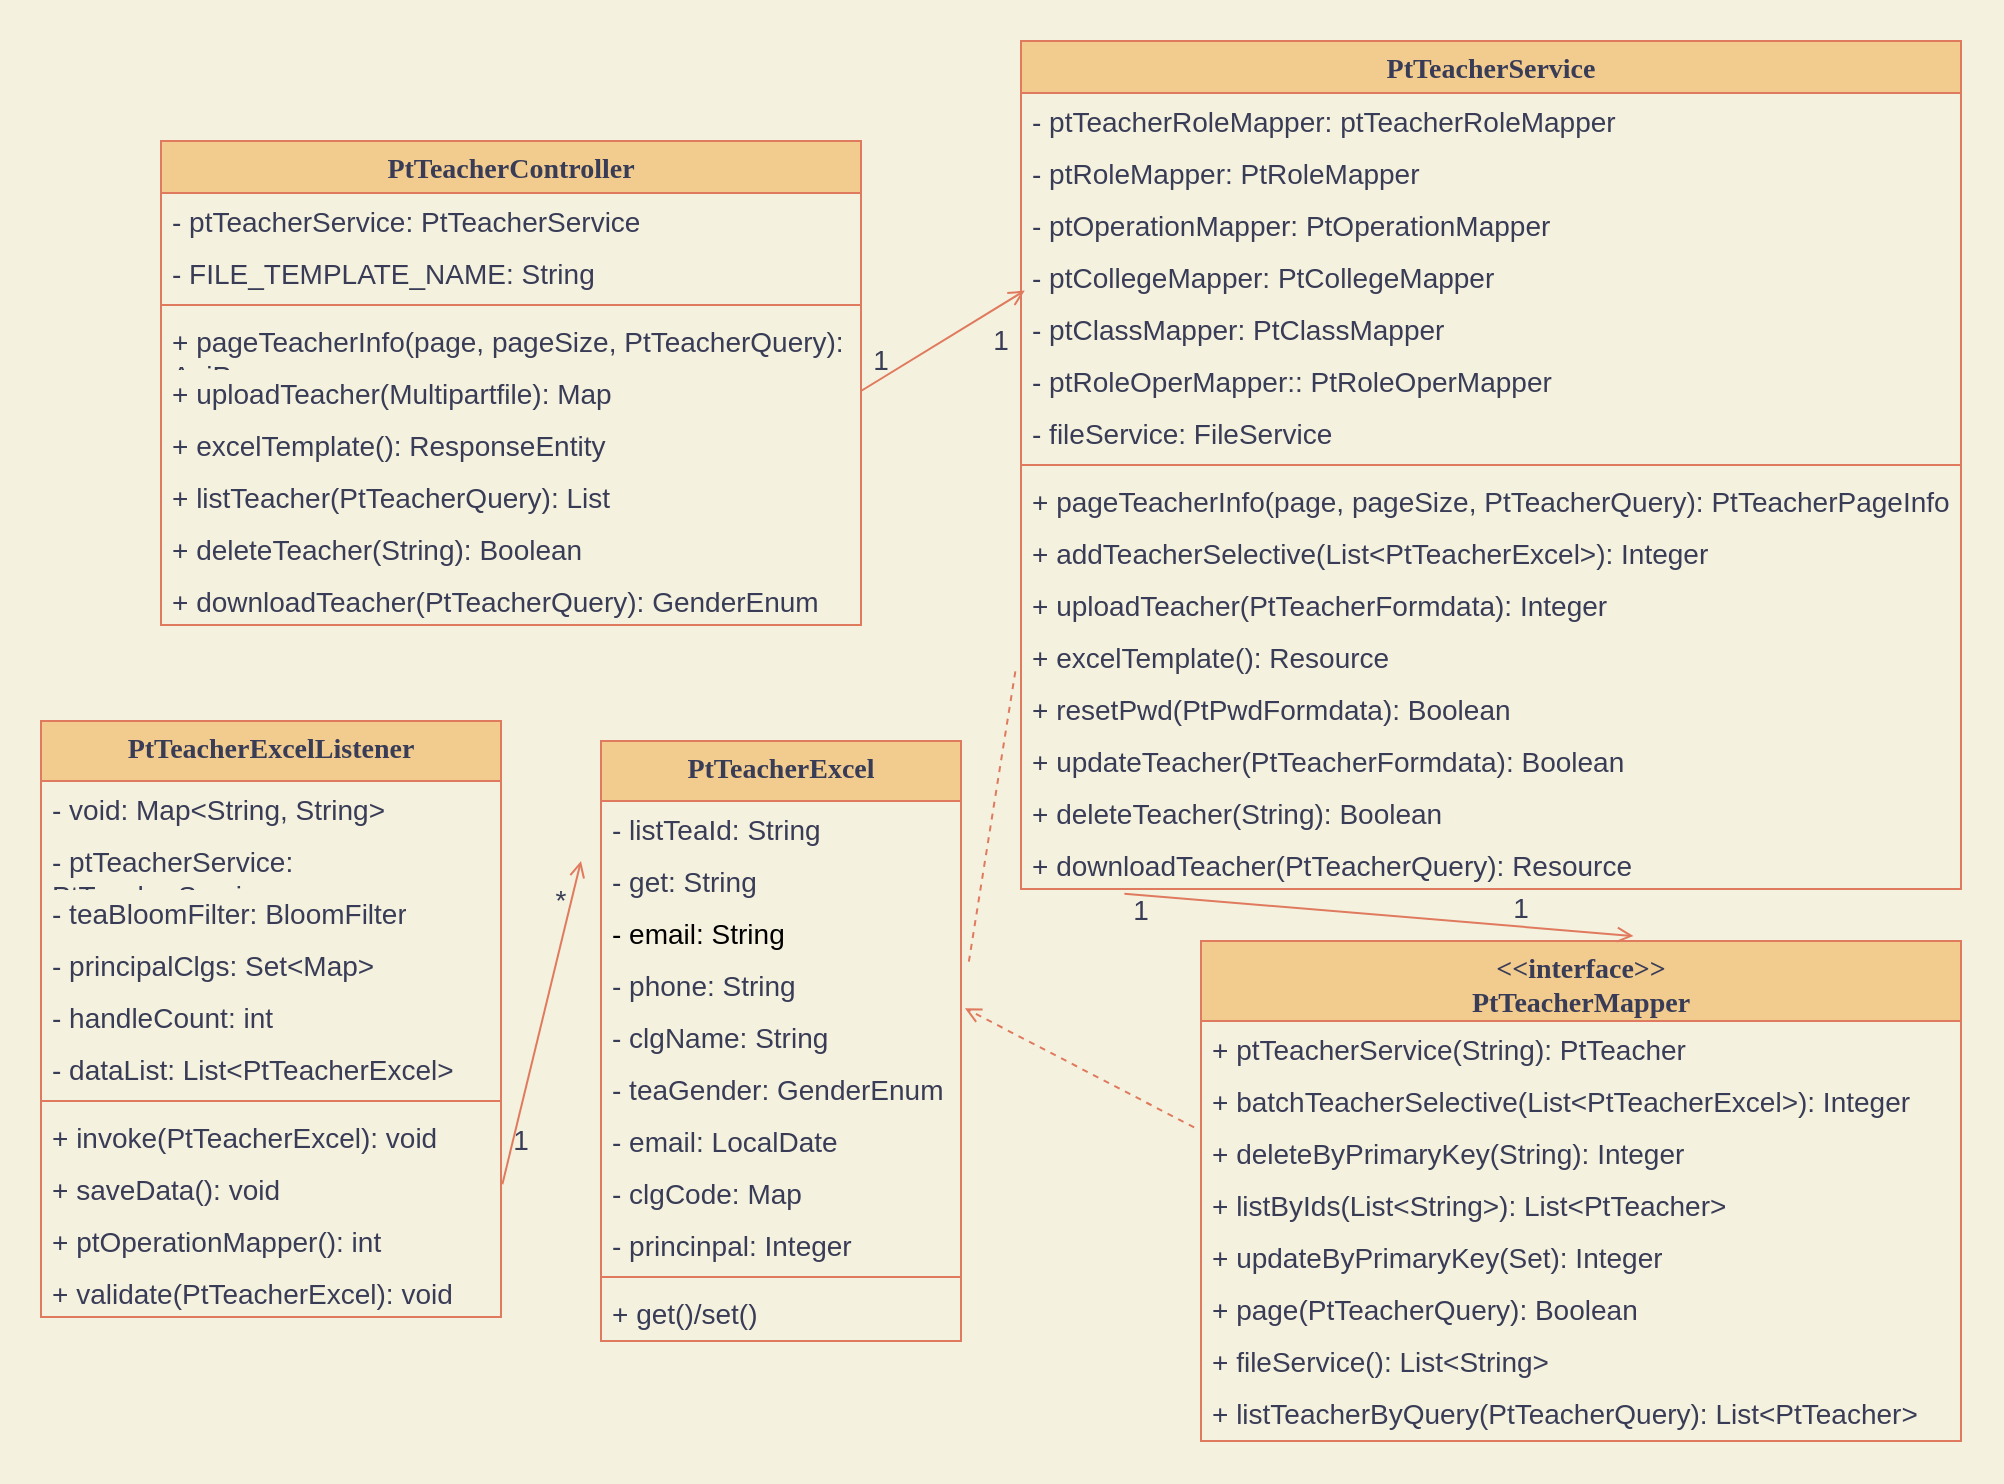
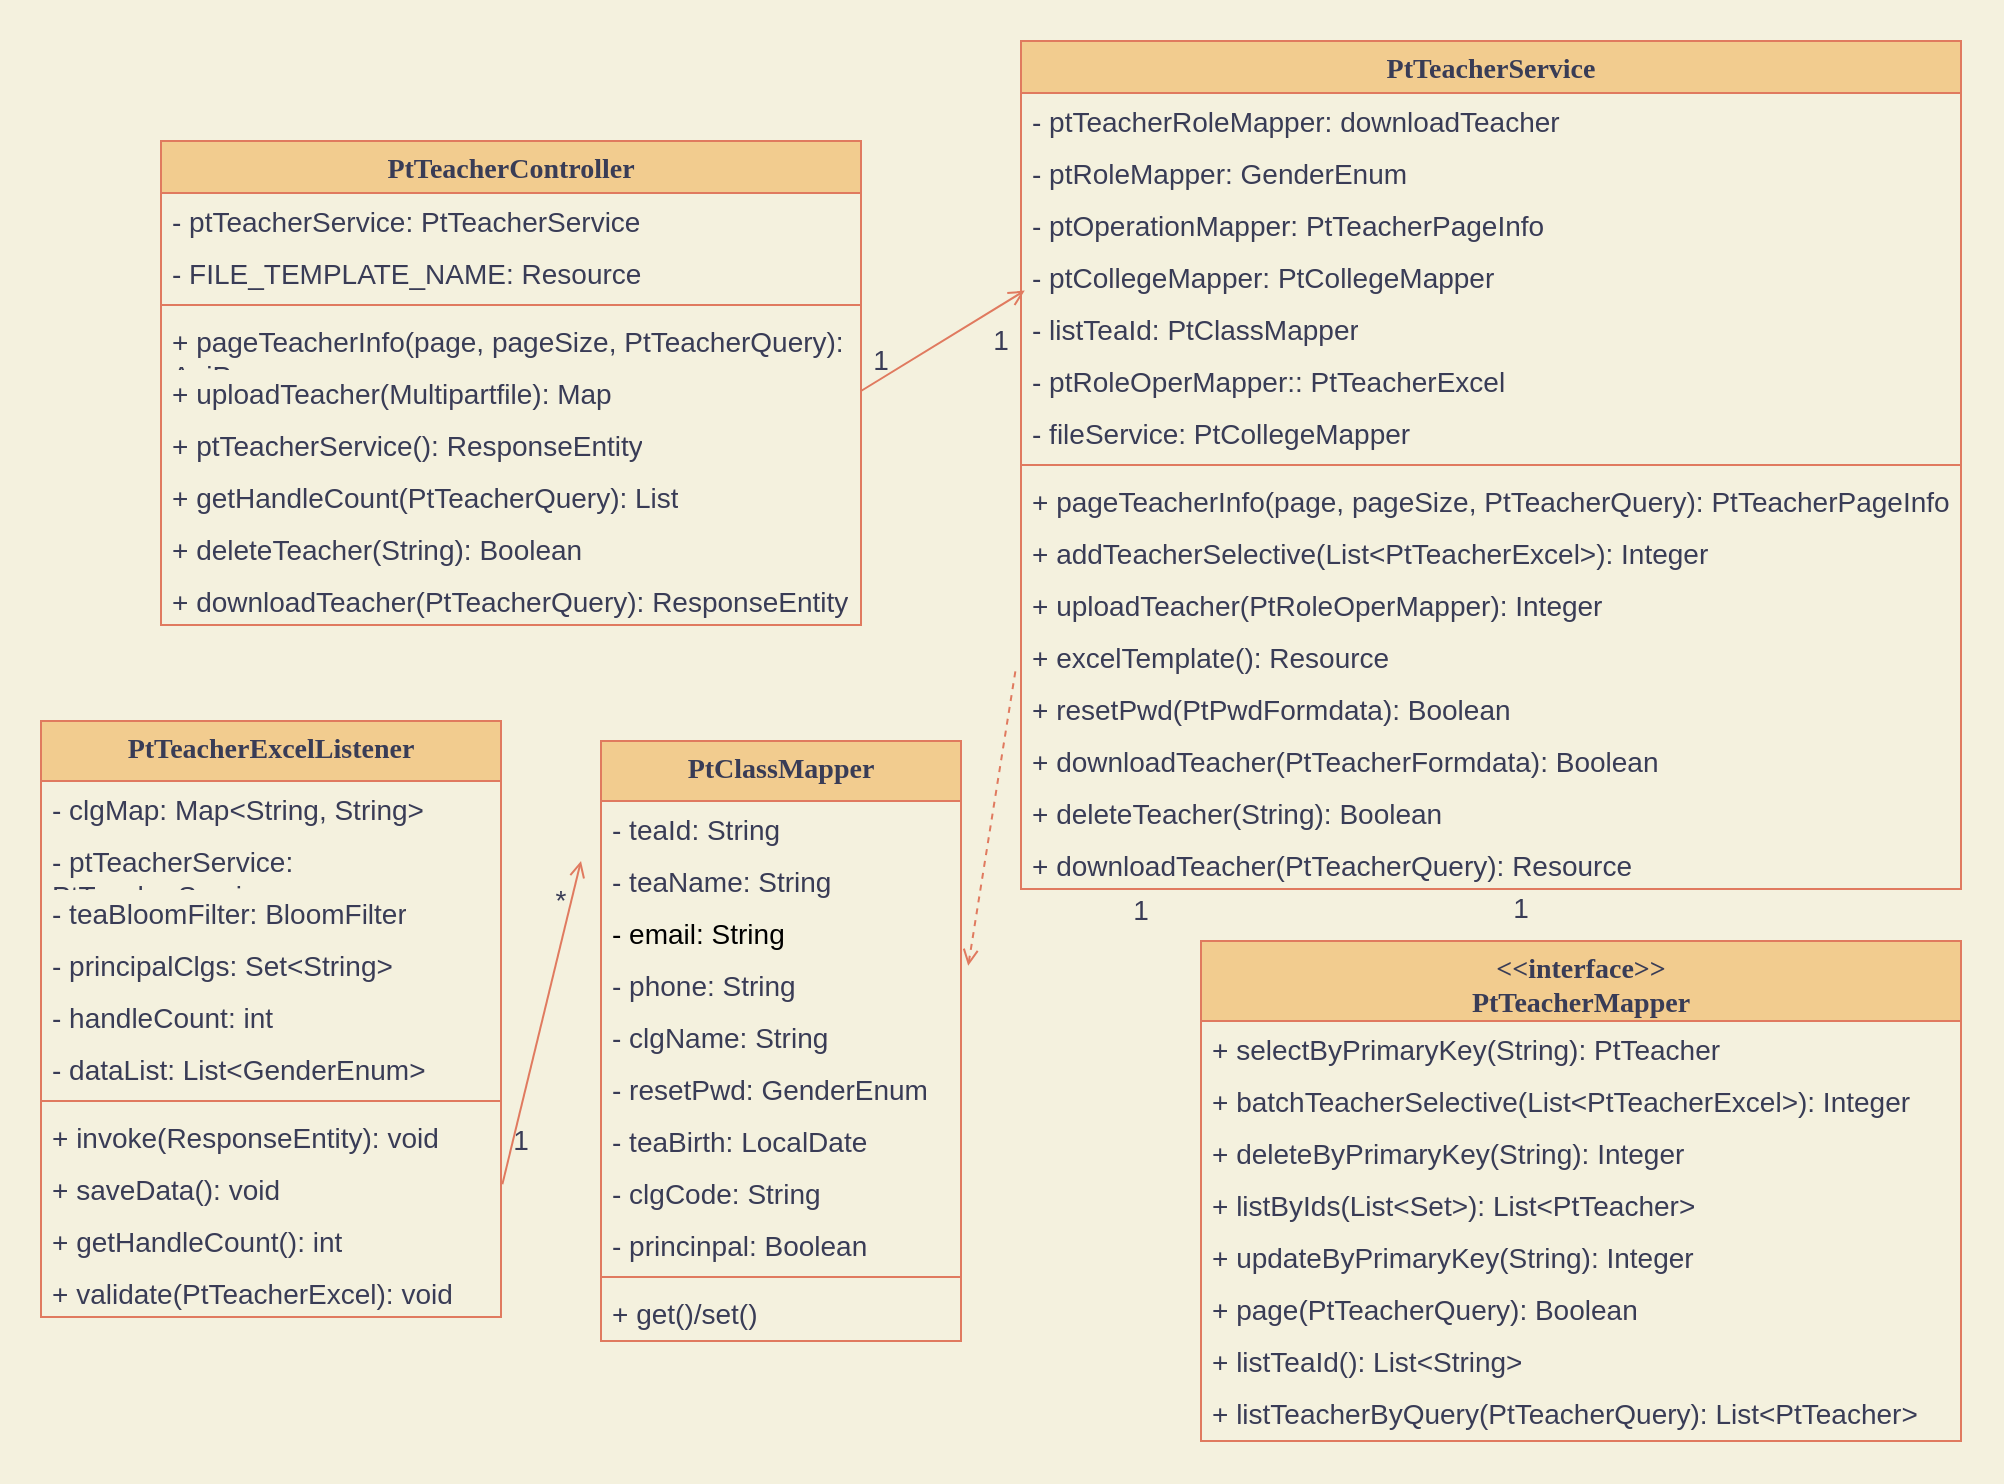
node "- ptTeacherRoleMapper: ptTeacherRoleMapper": label "- ptTeacherRoleMapper: ptTeacherRoleMapper" -> "- ptTeacherRoleMapper: downloadTeacher"
node "- ptRoleMapper: PtRoleMapper": label "- ptRoleMapper: PtRoleMapper" -> "- ptRoleMapper: GenderEnum"
node "- ptOperationMapper: PtOperationMapper": label "- ptOperationMapper: PtOperationMapper" -> "- ptOperationMapper: PtTeacherPageInfo"
node "- FILE_TEMPLATE_NAME: String": label "- FILE_TEMPLATE_NAME: String" -> "- FILE_TEMPLATE_NAME: Resource"
node "- ptClassMapper: PtClassMapper": label "- ptClassMapper: PtClassMapper" -> "- listTeaId: PtClassMapper"
node "- ptRoleOperMapper:: PtRoleOperMapper": label "- ptRoleOperMapper:: PtRoleOperMapper" -> "- ptRoleOperMapper:: PtTeacherExcel"
node "- fileService: FileService": label "- fileService: FileService" -> "- fileService: PtCollegeMapper"
node "+ excelTemplate(): ResponseEntity": label "+ excelTemplate(): ResponseEntity" -> "+ ptTeacherService(): ResponseEntity"
node "+ listTeacher(PtTeacherQuery): List": label "+ listTeacher(PtTeacherQuery): List" -> "+ getHandleCount(PtTeacherQuery): List"
node "+ downloadTeacher(PtTeacherQuery): GenderEnum": label "+ downloadTeacher(PtTeacherQuery): GenderEnum" -> "+ downloadTeacher(PtTeacherQuery): ResponseEntity"
node "+ uploadTeacher(PtTeacherFormdata): Integer": label "+ uploadTeacher(PtTeacherFormdata): Integer" -> "+ uploadTeacher(PtRoleOperMapper): Integer"
node "+ updateTeacher(PtTeacherFormdata): Boolean": label "+ updateTeacher(PtTeacherFormdata): Boolean" -> "+ downloadTeacher(PtTeacherFormdata): Boolean"
node "PtTeacherExcel": label "PtTeacherExcel" -> "PtClassMapper"
node "- void: Map<String, String>": label "- void: Map<String, String>" -> "- clgMap: Map<String, String>"
node "- listTeaId: String": label "- listTeaId: String" -> "- teaId: String"
node "- get: String": label "- get: String" -> "- teaName: String"
edge "+ downloadTeacher(PtTeacherQuery): Resource" -> "<<interface>>PtTeacherMapper": removed
edge "+ excelTemplate(): Resource" -- "- phone: String": arrowhead none -> open
node "- principalClgs: Set<Map>": label "- principalClgs: Set<Map>" -> "- principalClgs: Set<String>"
node "+ ptTeacherService(String): PtTeacher": label "+ ptTeacherService(String): PtTeacher" -> "+ selectByPrimaryKey(String): PtTeacher"
edge "+ deleteByPrimaryKey(String): Integer" -> "- clgName: String": removed
node "- dataList: List<PtTeacherExcel>": label "- dataList: List<PtTeacherExcel>" -> "- dataList: List<GenderEnum>"
node "- teaGender: GenderEnum": label "- teaGender: GenderEnum" -> "- resetPwd: GenderEnum"
node "+ invoke(PtTeacherExcel): void": label "+ invoke(PtTeacherExcel): void" -> "+ invoke(ResponseEntity): void"
node "- email: LocalDate": label "- email: LocalDate" -> "- teaBirth: LocalDate"
node "- clgCode: Map": label "- clgCode: Map" -> "- clgCode: String"
node "+ listByIds(List<String>): List<PtTeacher>": label "+ listByIds(List<String>): List<PtTeacher>" -> "+ listByIds(List<Set>): List<PtTeacher>"
node "+ ptOperationMapper(): int": label "+ ptOperationMapper(): int" -> "+ getHandleCount(): int"
node "- princinpal: Integer": label "- princinpal: Integer" -> "- princinpal: Boolean"
node "+ updateByPrimaryKey(Set): Integer": label "+ updateByPrimaryKey(Set): Integer" -> "+ updateByPrimaryKey(String): Integer"
node "+ fileService(): List<String>": label "+ fileService(): List<String>" -> "+ listTeaId(): List<String>"
